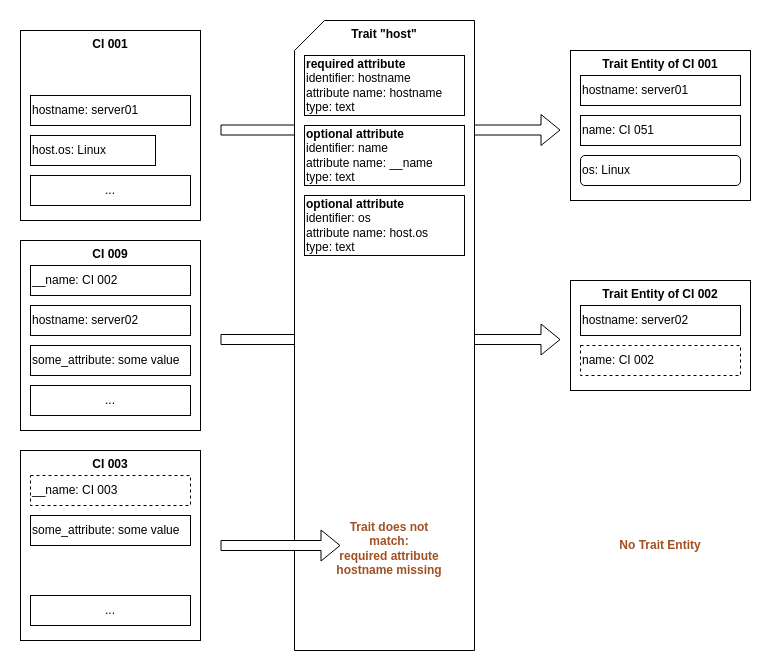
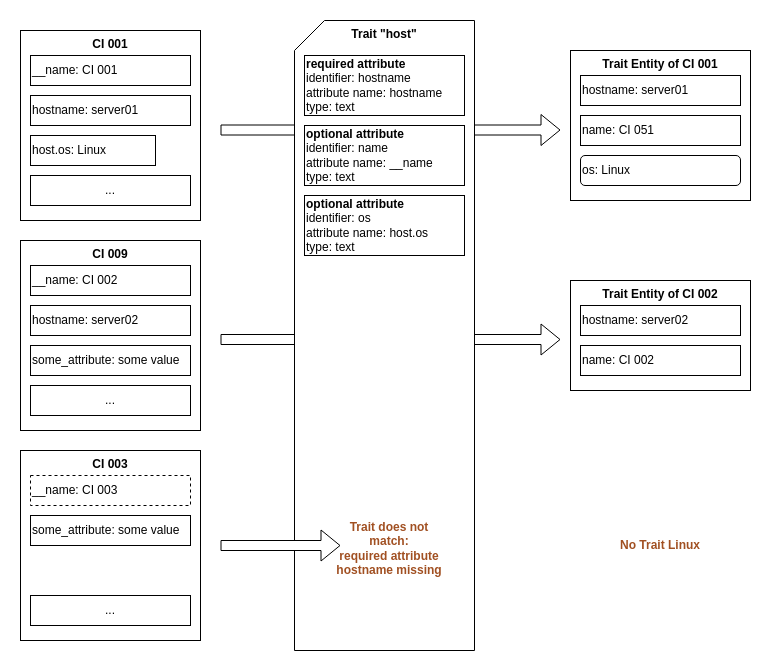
node "__name: CI 001": added
node "name: CI 002": style dashed -> solid
node "No Trait Entity": label "No Trait Entity" -> "No Trait Linux"
